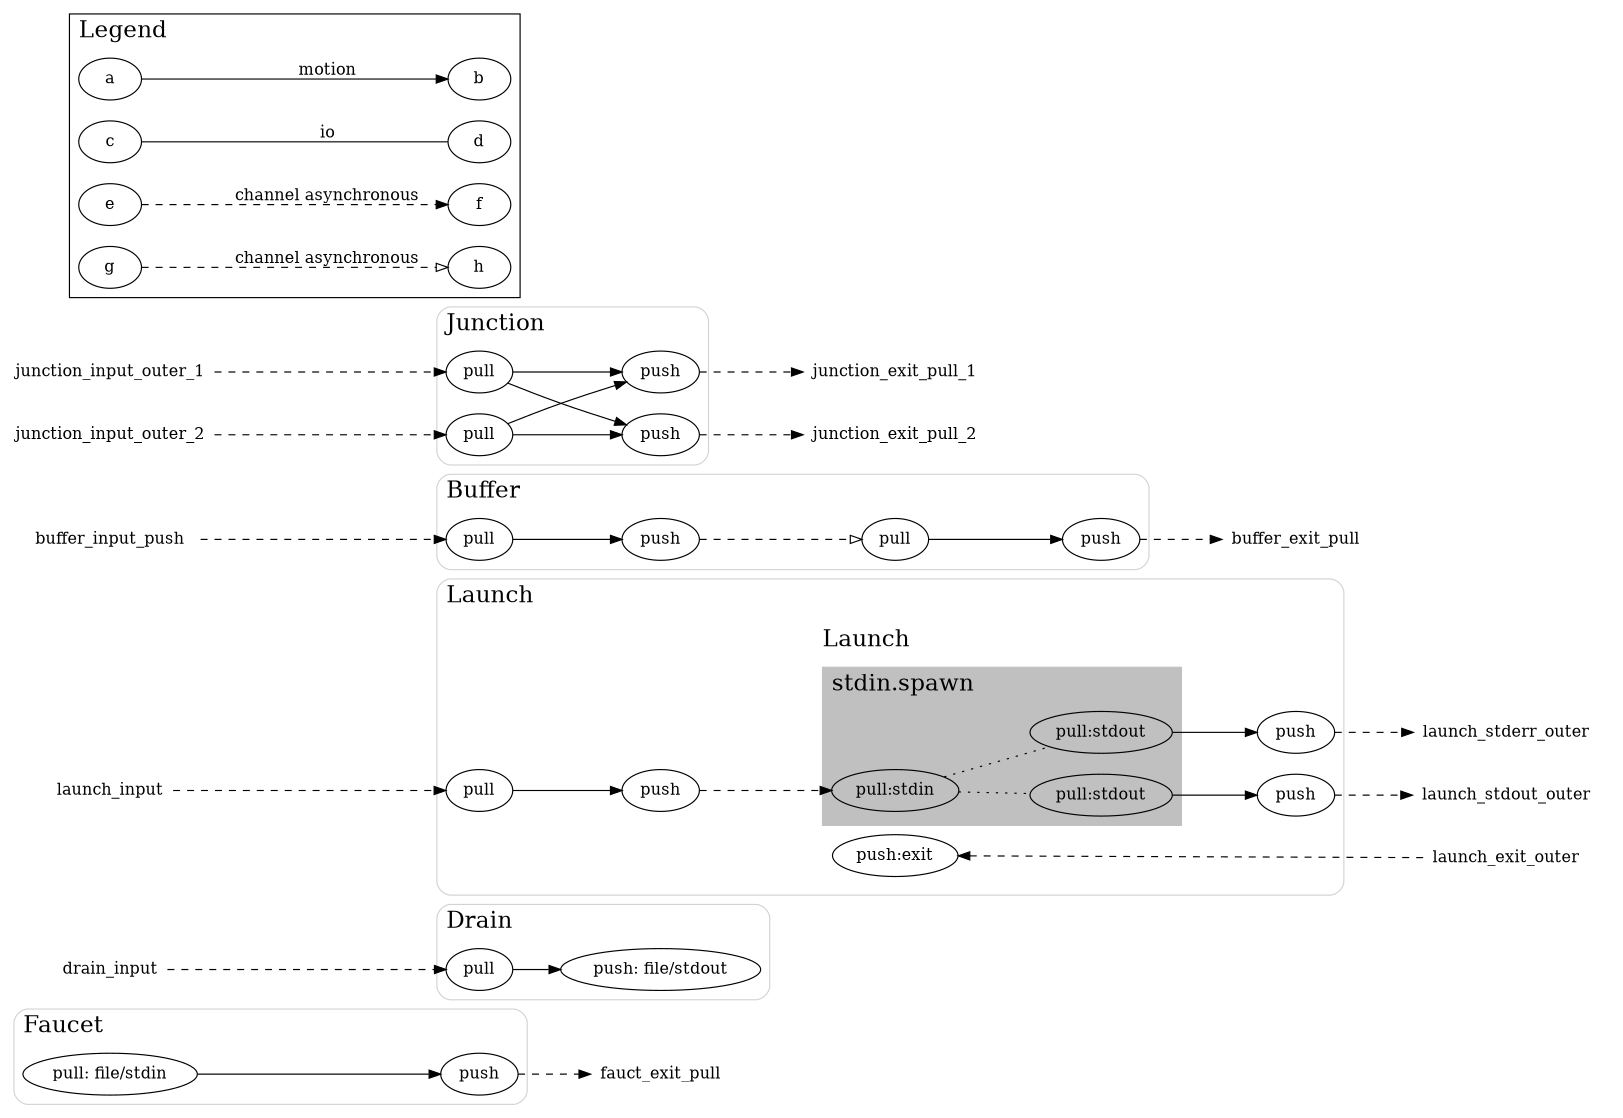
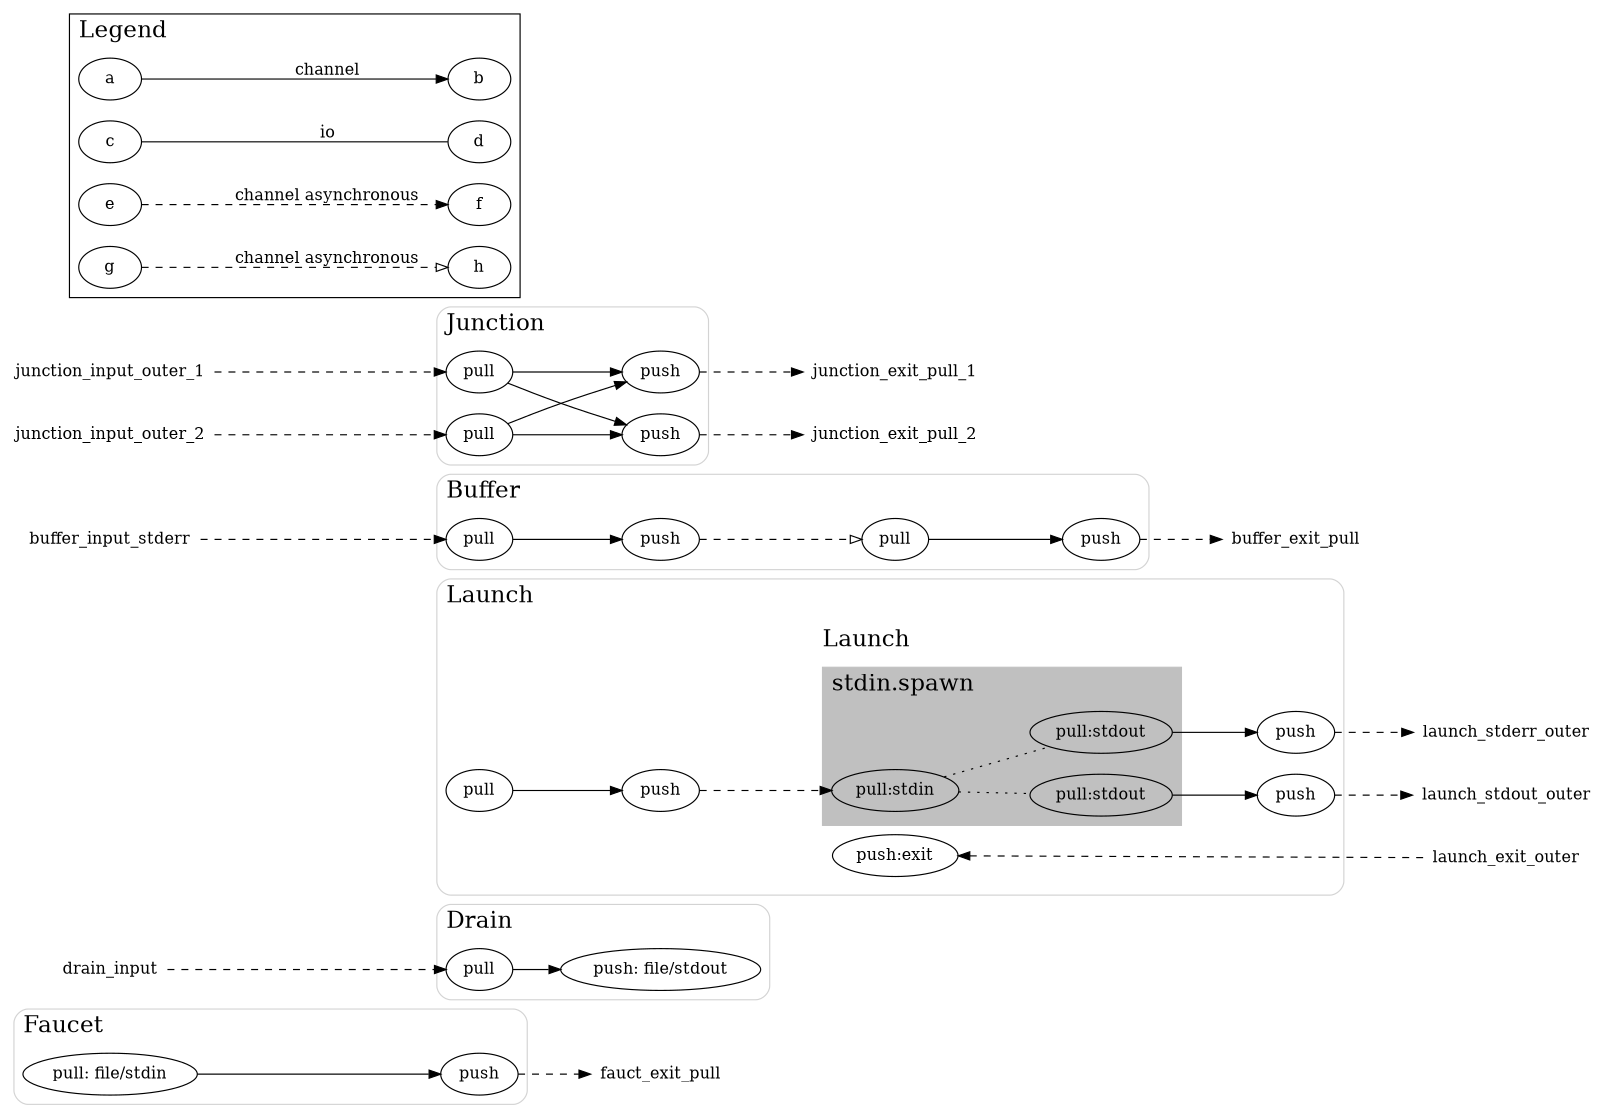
edge "a" -> "b": label "motion" -> "channel"
node "buffer_input_push": label "buffer_input_push" -> "buffer_input_stderr"
node "launch_input": removed
